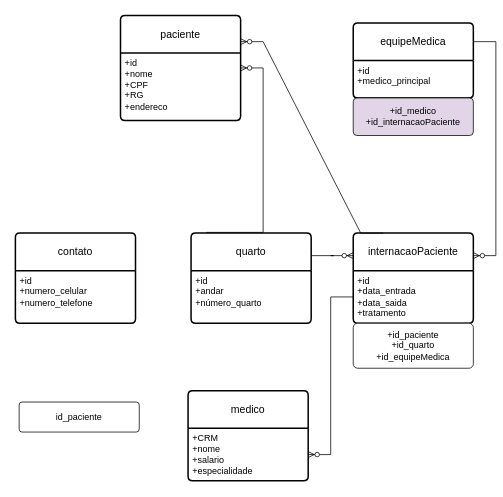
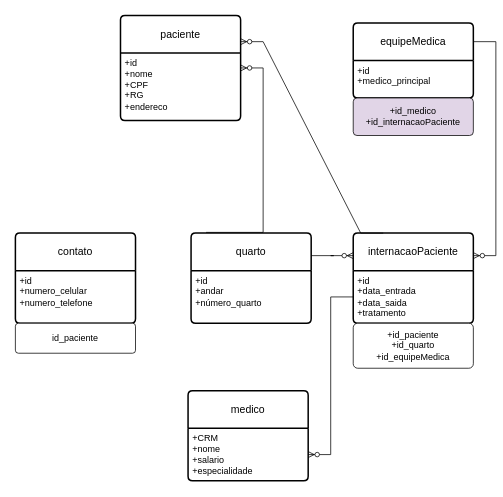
node "id_paciente": moved (79, 417) -> (75, 338)
